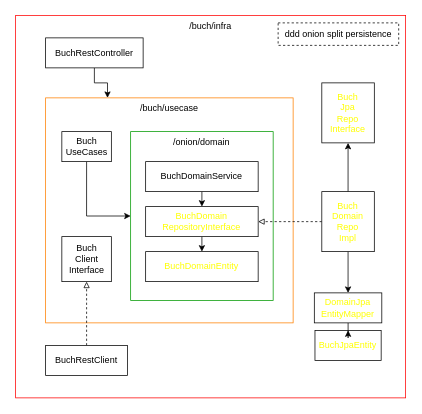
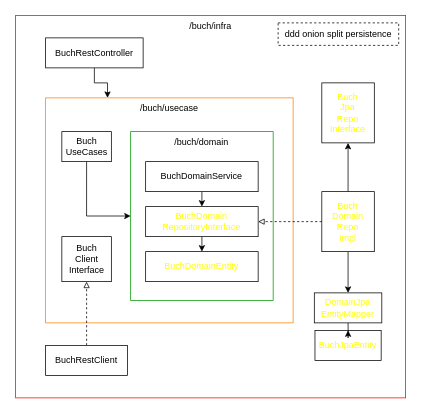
node "/onion/domain": label "/onion/domain" -> "/buch/domain"
